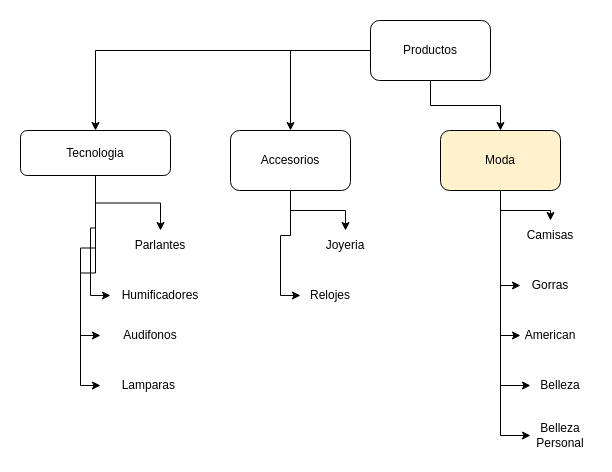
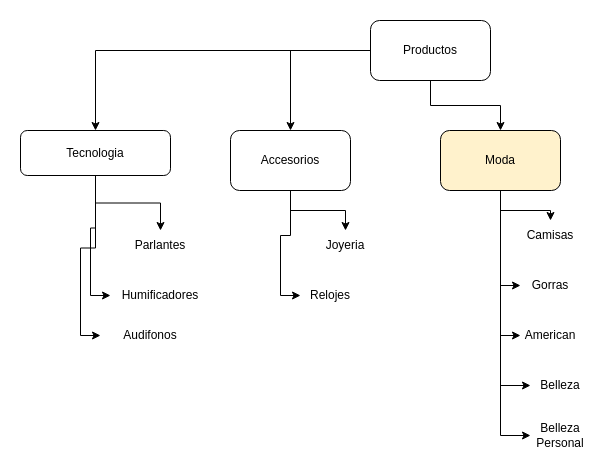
edge "Tecnologia" -> "Lamparas": removed
node "Lamparas": removed
